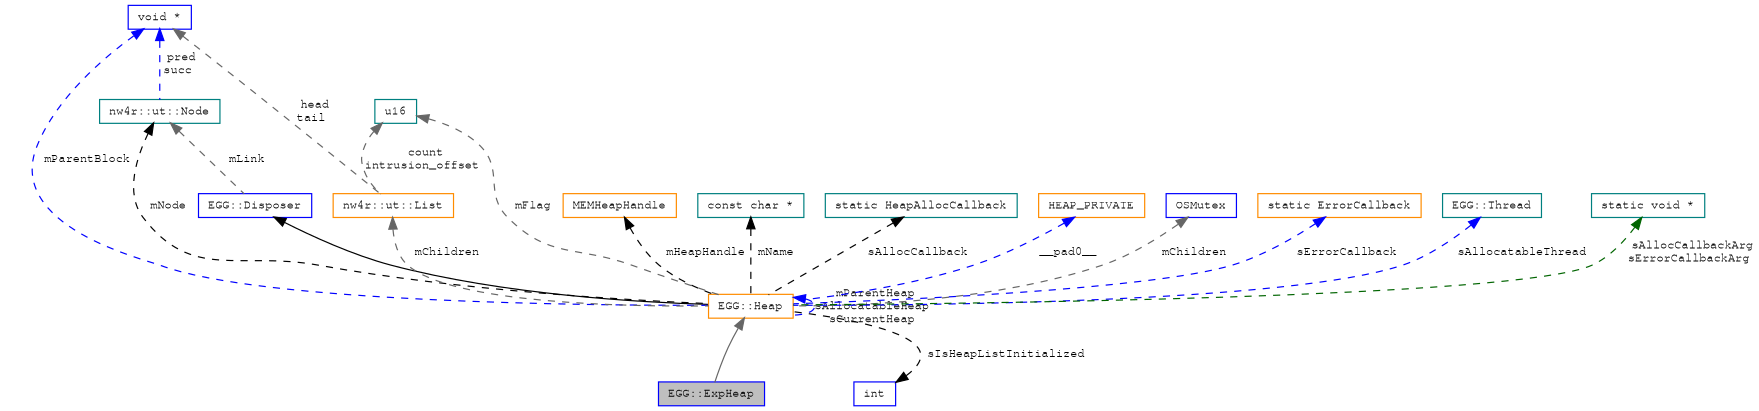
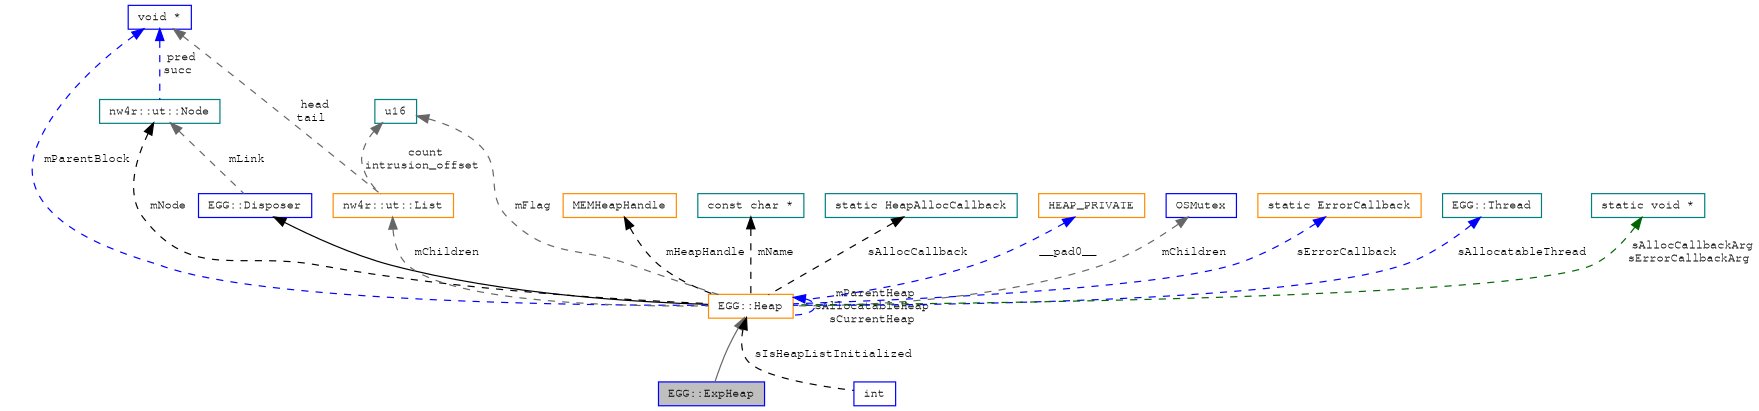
edge "EGG::Heap" -> "int": reversed
